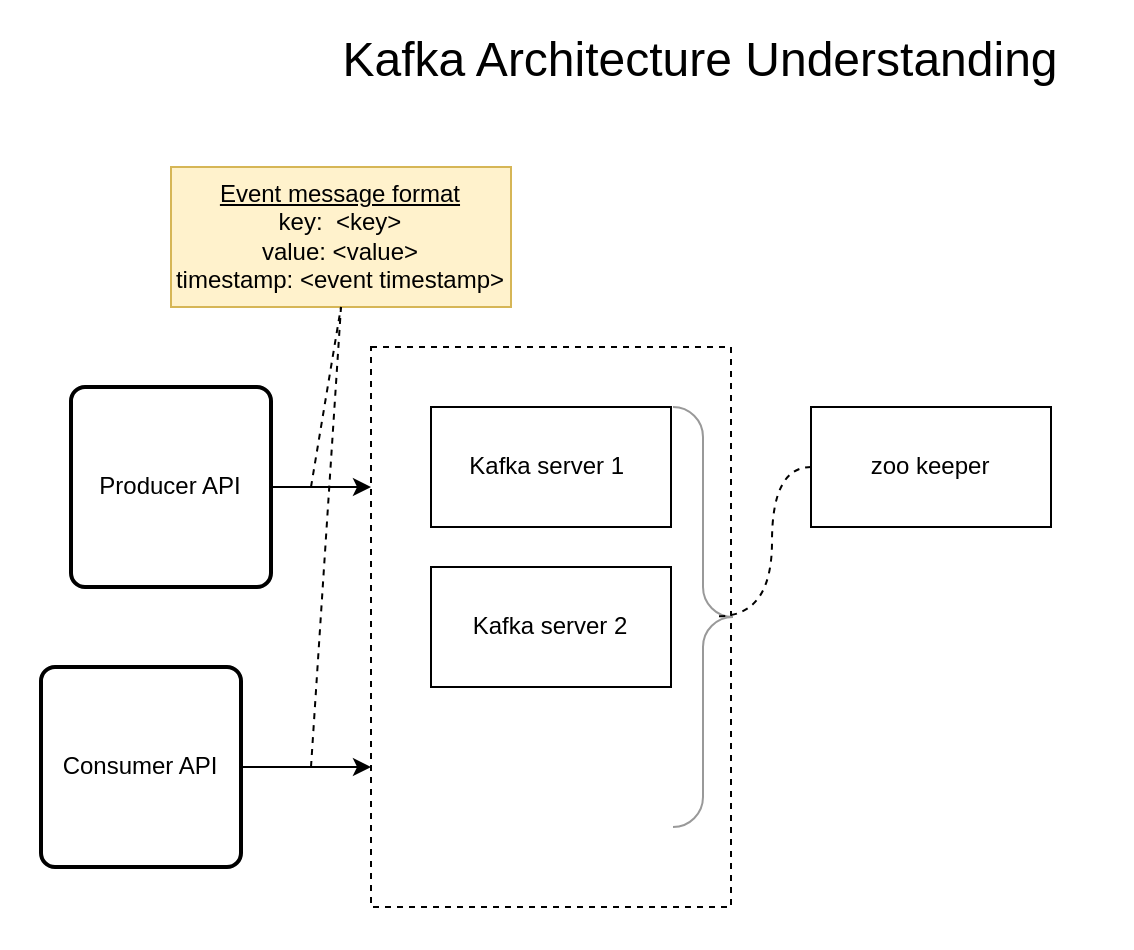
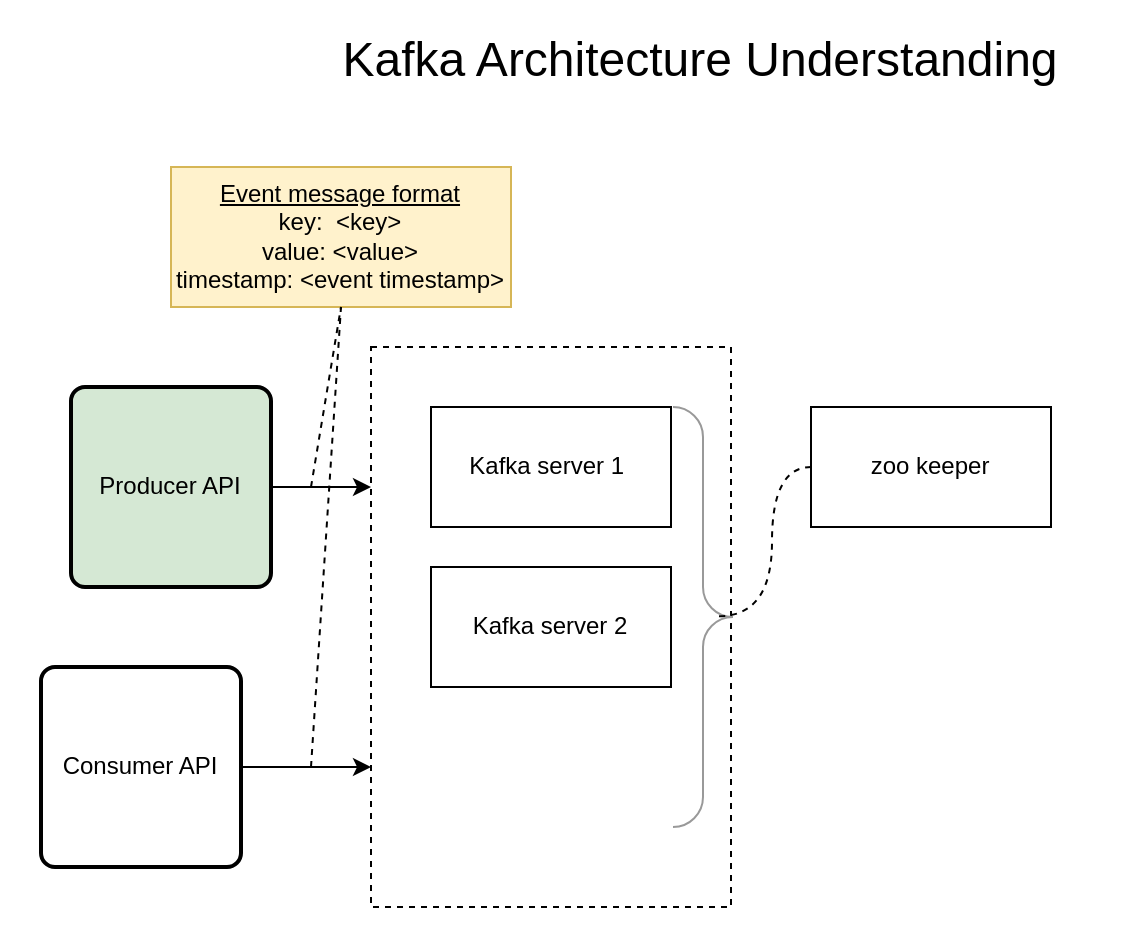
node "Producer API": fillcolor #ffffff -> #d5e8d4
